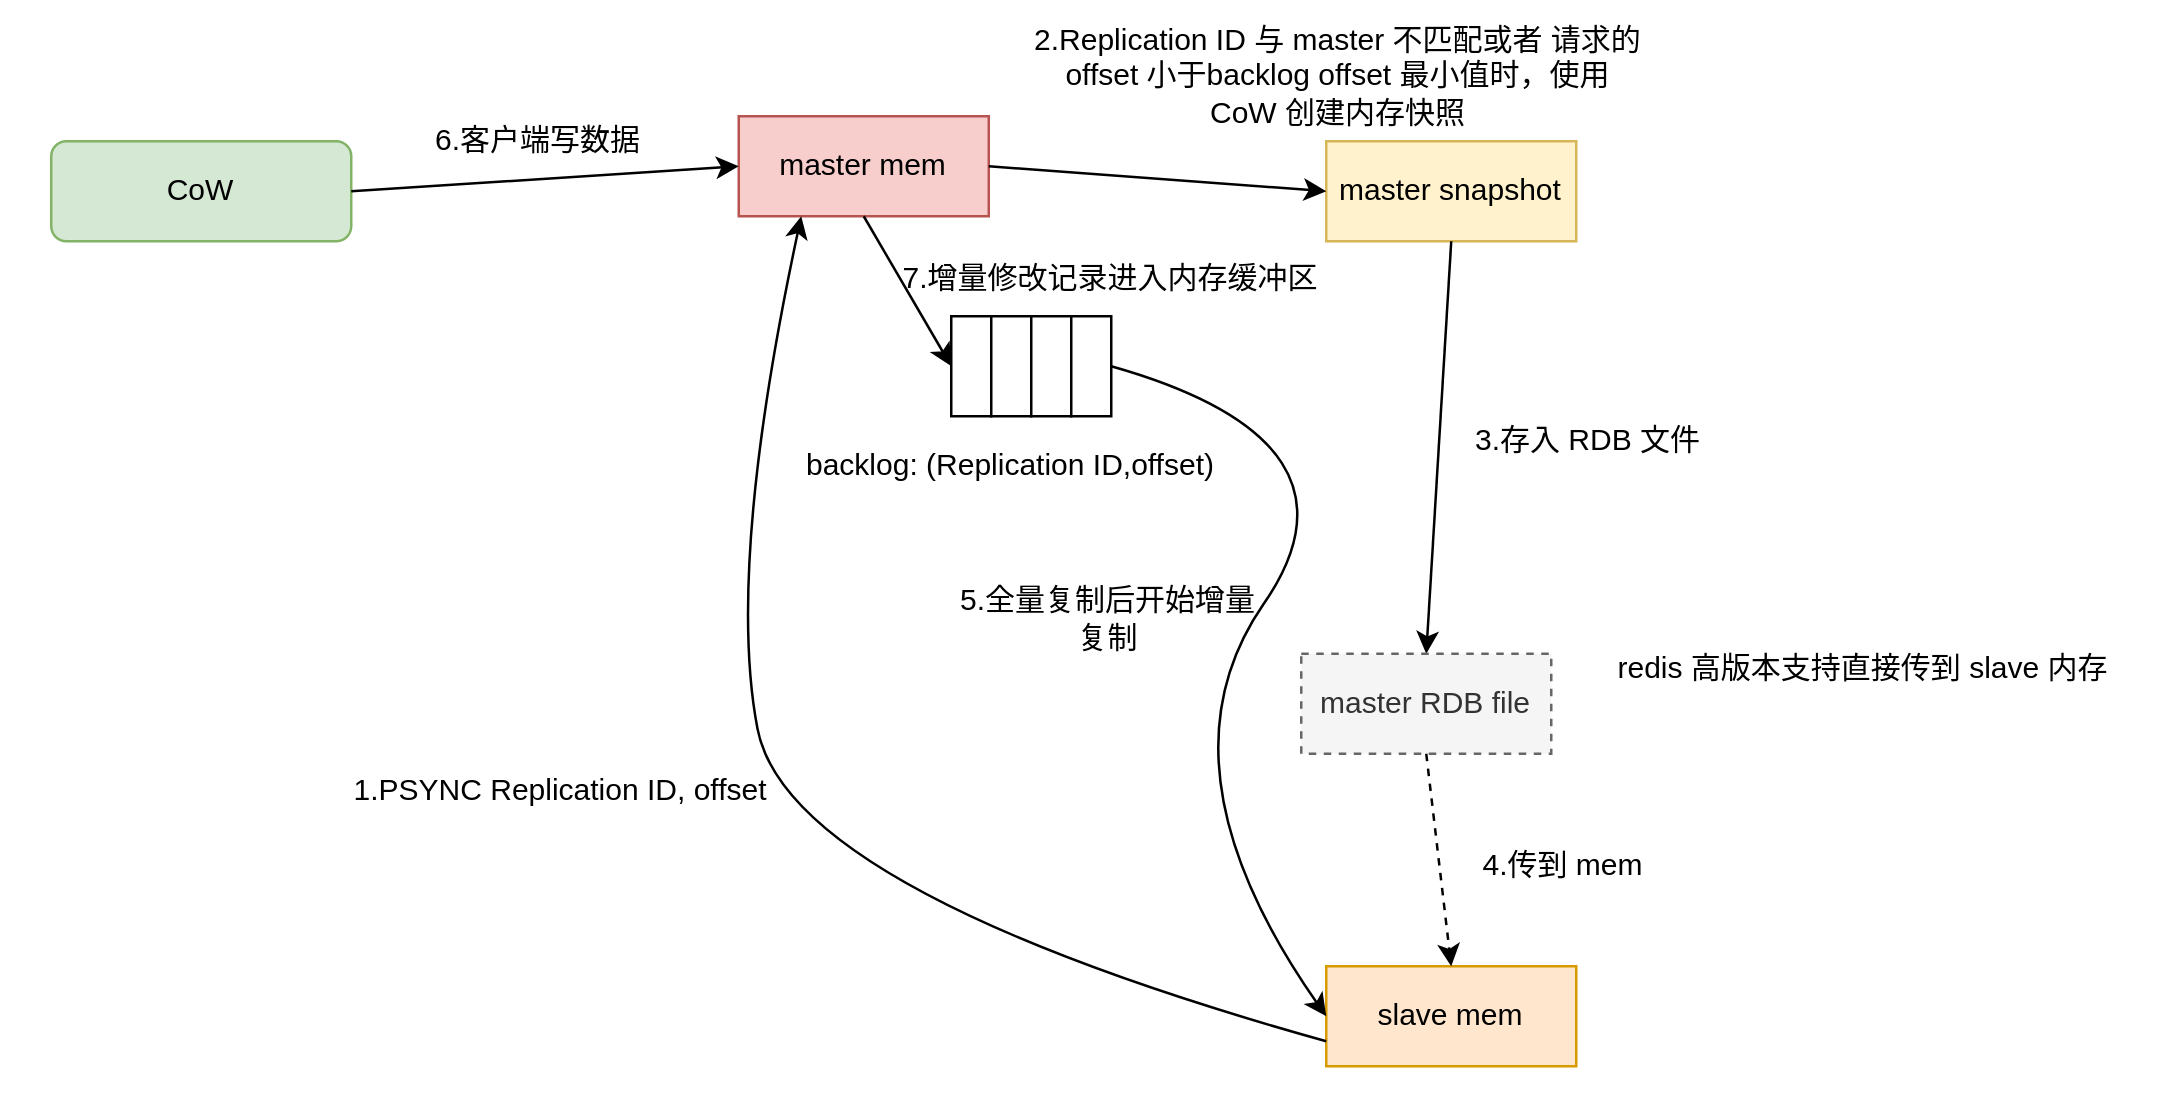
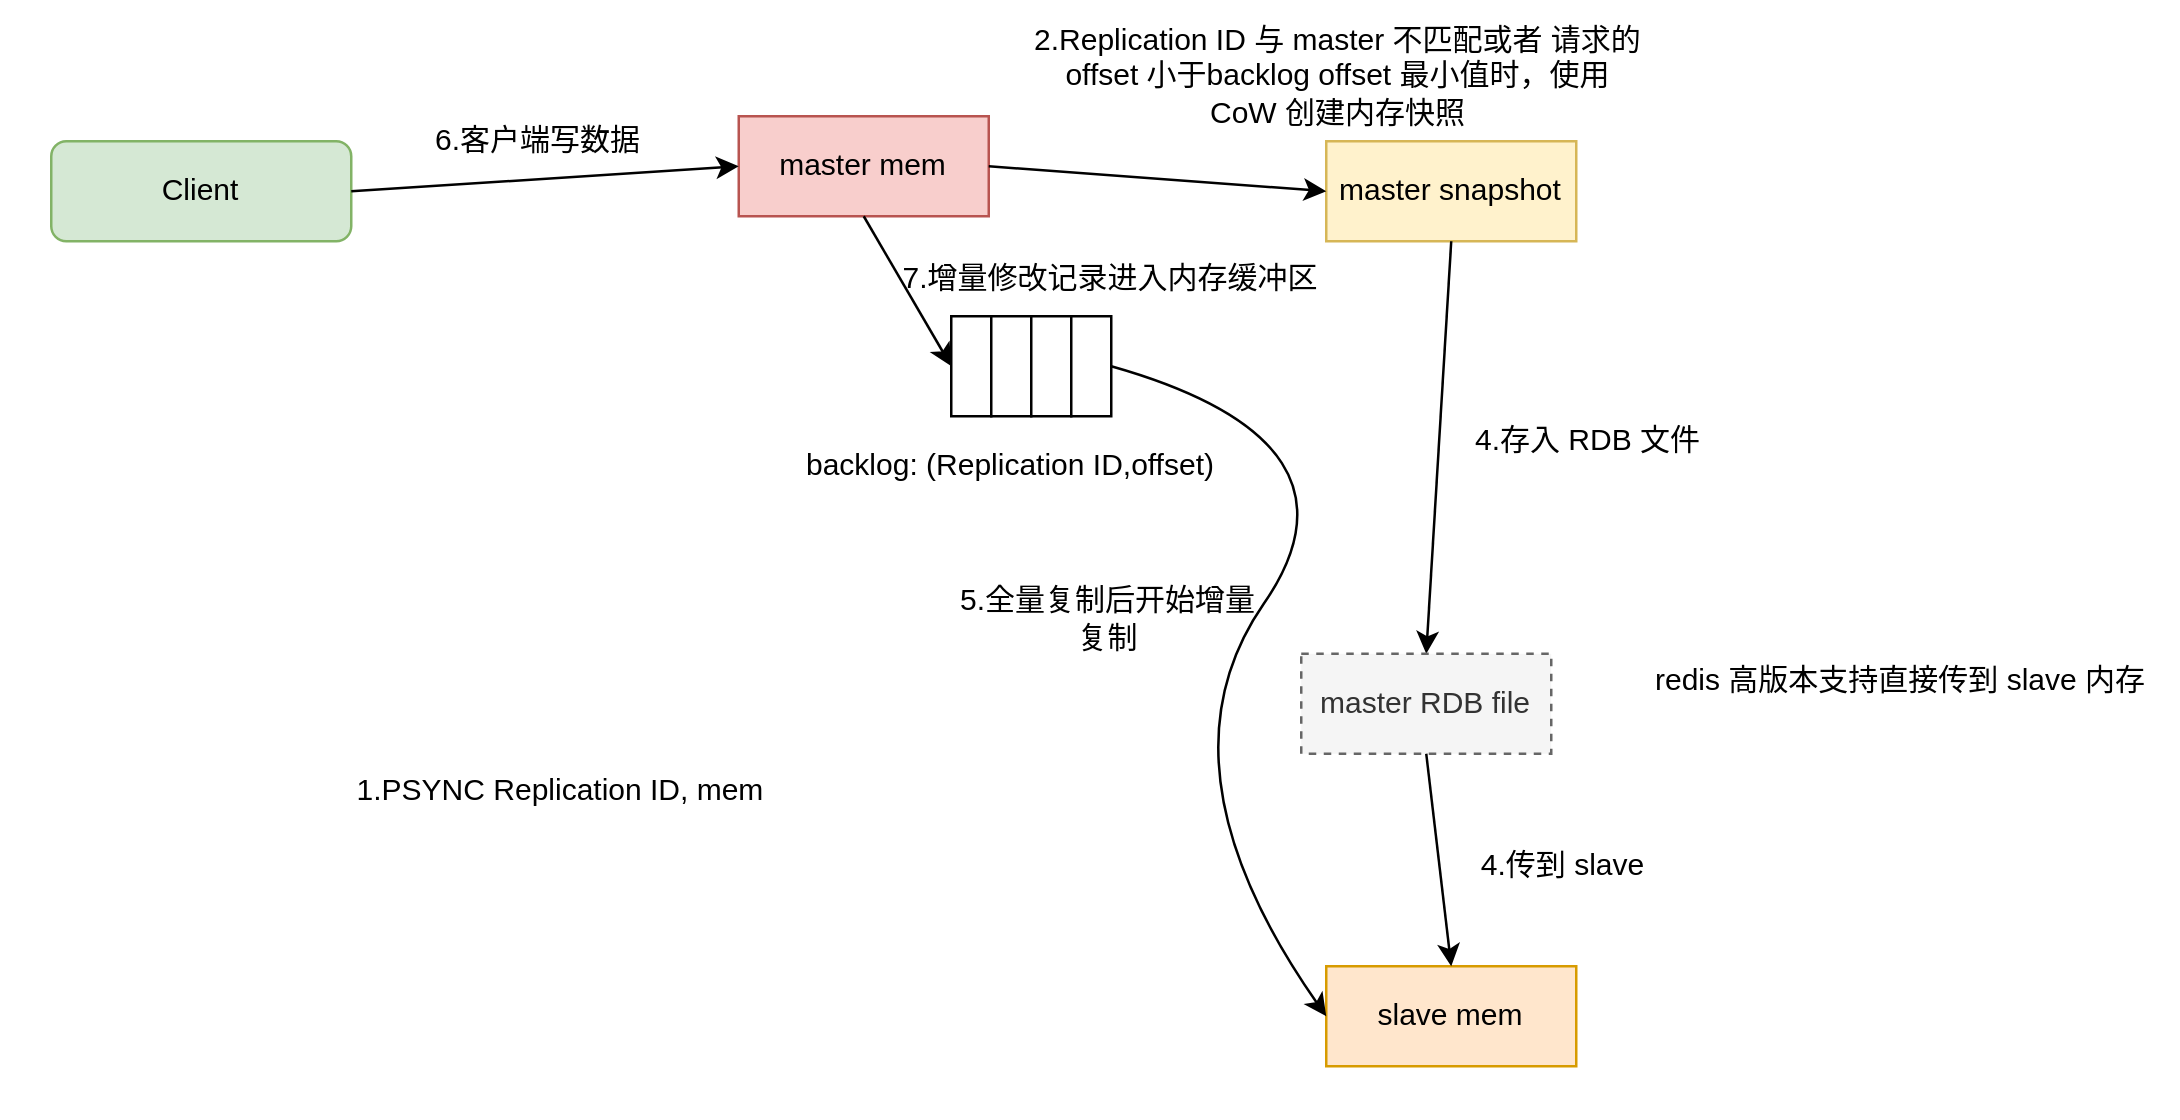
node "CoW": label "CoW" -> "Client"
node "3.存入 RDB 文件": label "3.存入 RDB 文件" -> "4.存入 RDB 文件"
node "redis 高版本支持直接传到 slave 内存": moved (1864, 669) -> (1901, 681)
node "1.PSYNC Replication ID, offset": label "1.PSYNC Replication ID, offset" -> "1.PSYNC Replication ID, mem"
edge "slave mem" -> "master mem": removed
edge "master RDB file" -> "slave mem": style dashed -> solid
node "4.传到 mem": label "4.传到 mem" -> "4.传到 slave"
